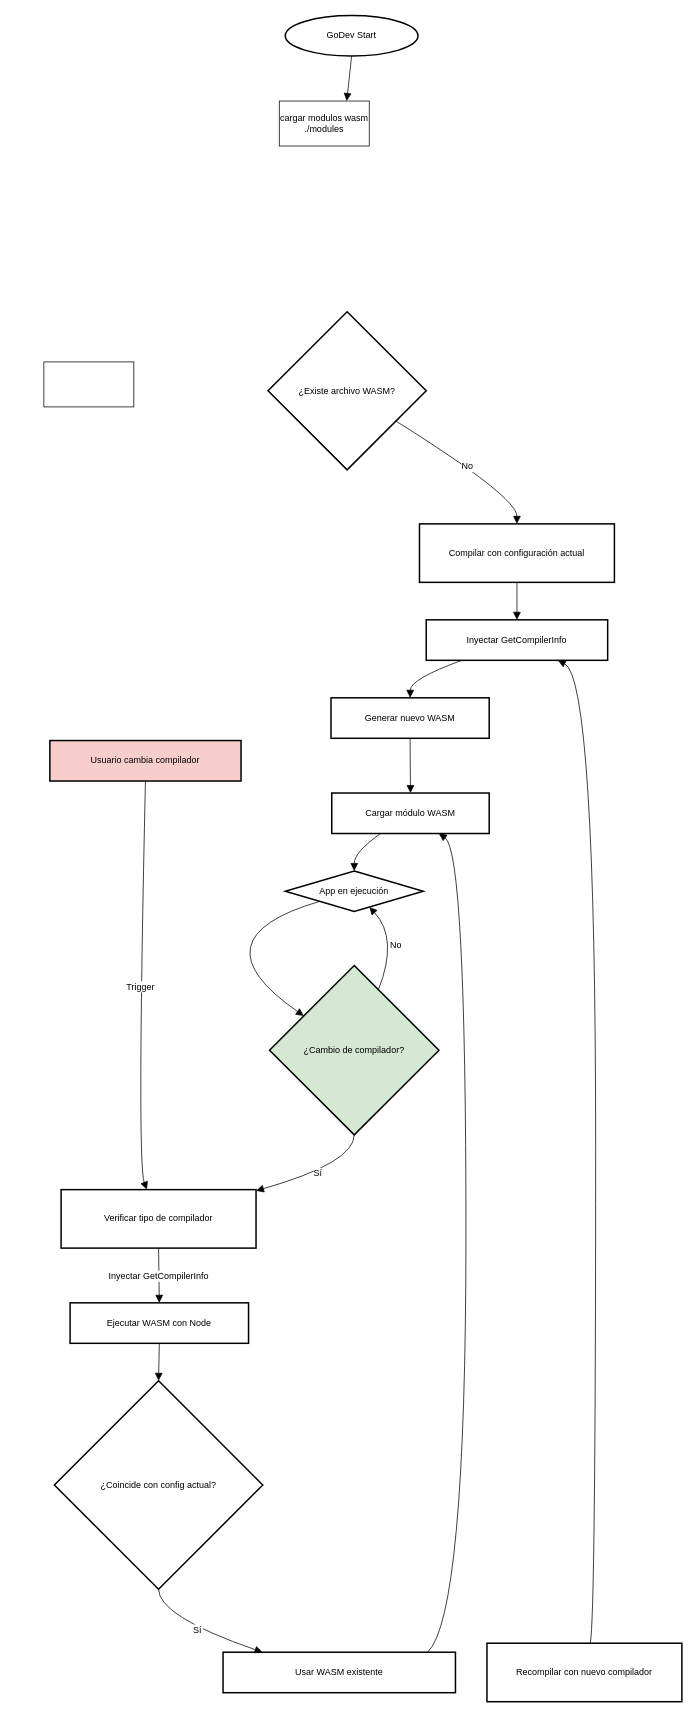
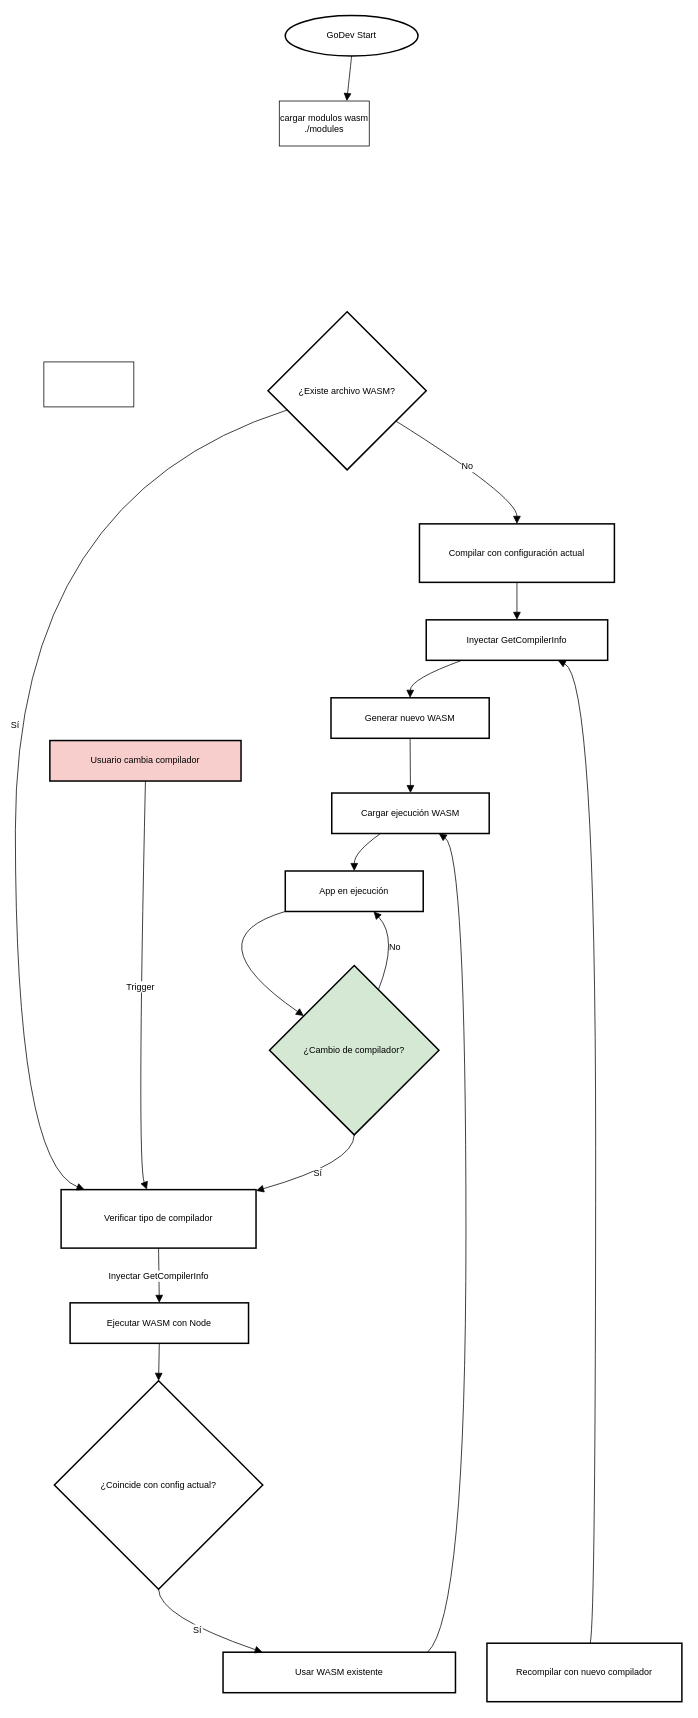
edge "¿Existe archivo WASM?" -> "Verificar tipo de compilador": added, label "Sí"
node "Cargar módulo WASM": label "Cargar módulo WASM" -> "Cargar ejecución WASM"
node "App en ejecución": shape diamond -> rectangle
